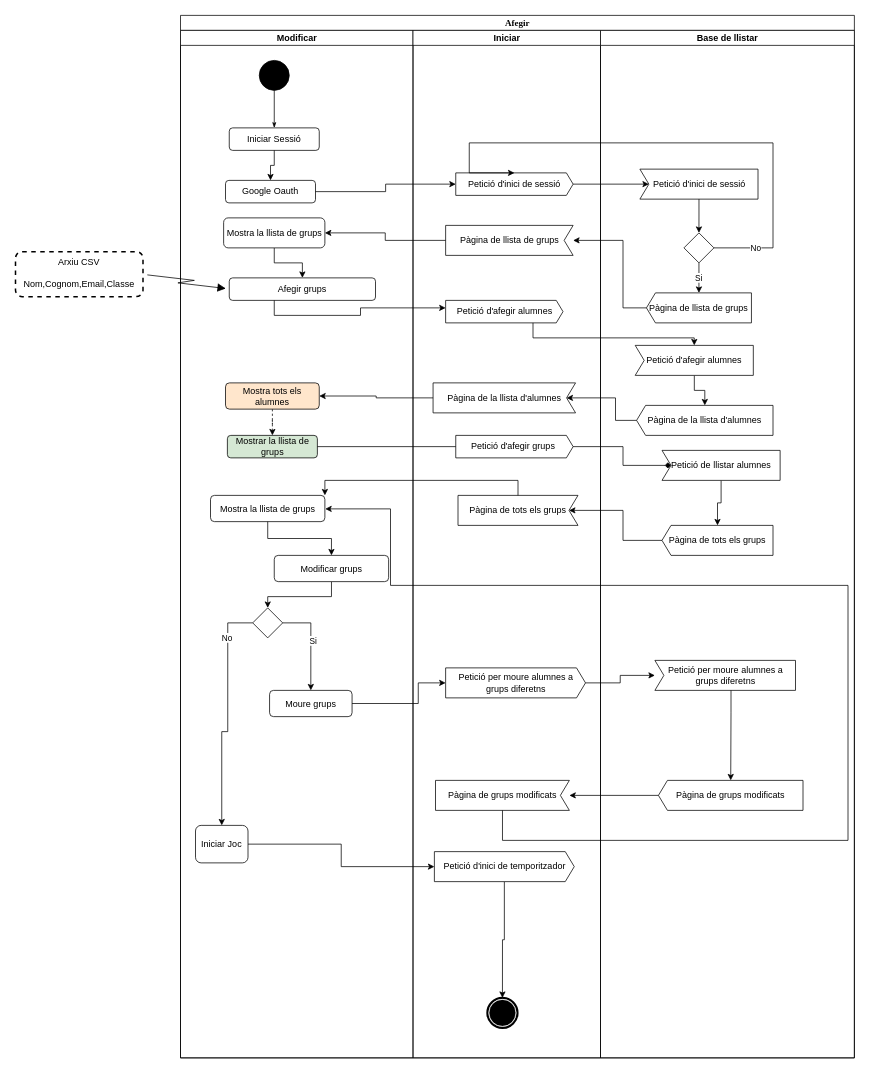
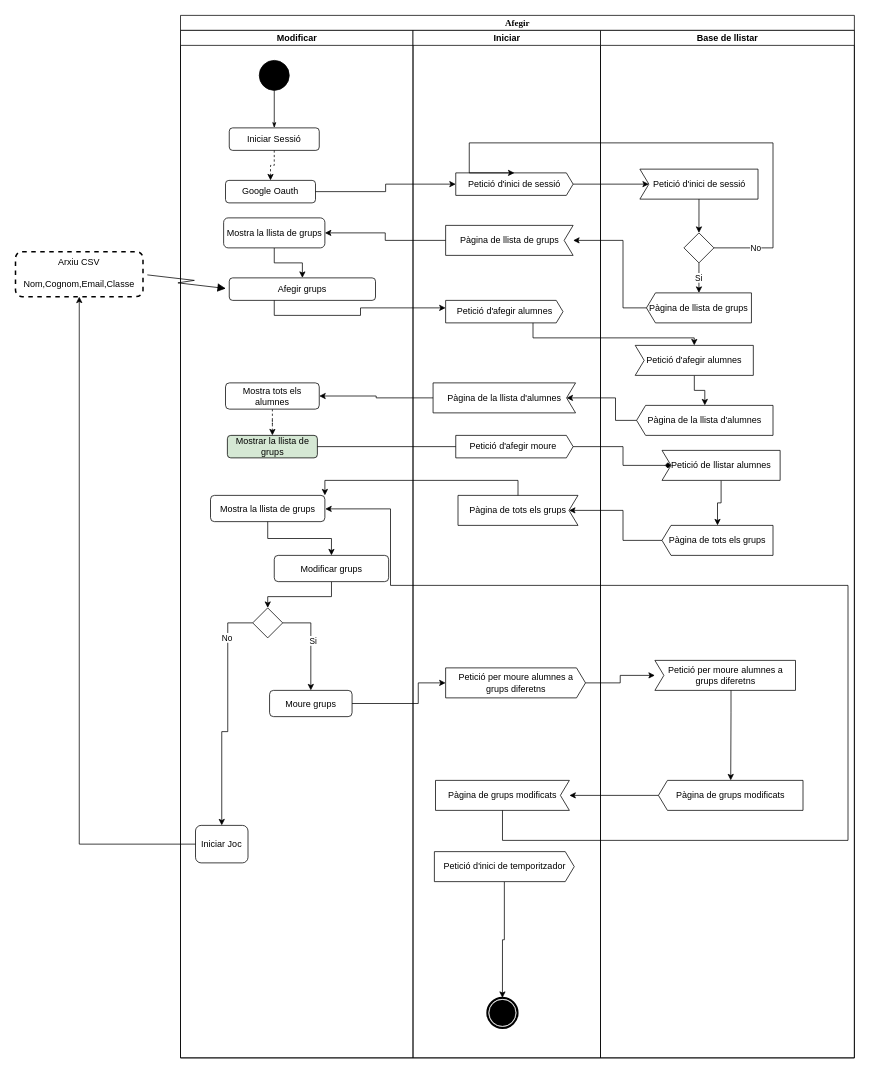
edge "Iniciar Sessió" -> "Google Oauth": style solid -> dashed
node "Mostra tots els alumnes": fillcolor #ffe6cc -> #ffffff
node "Petició d'afegir grups": label "Petició d'afegir grups" -> "Petició d'afegir moure"
edge "Iniciar Joc" -> "Petició d'inici de temporitzador": now "Iniciar Joc" -> "Arxiu CSV Nom,Cognom,Email,Classe"
